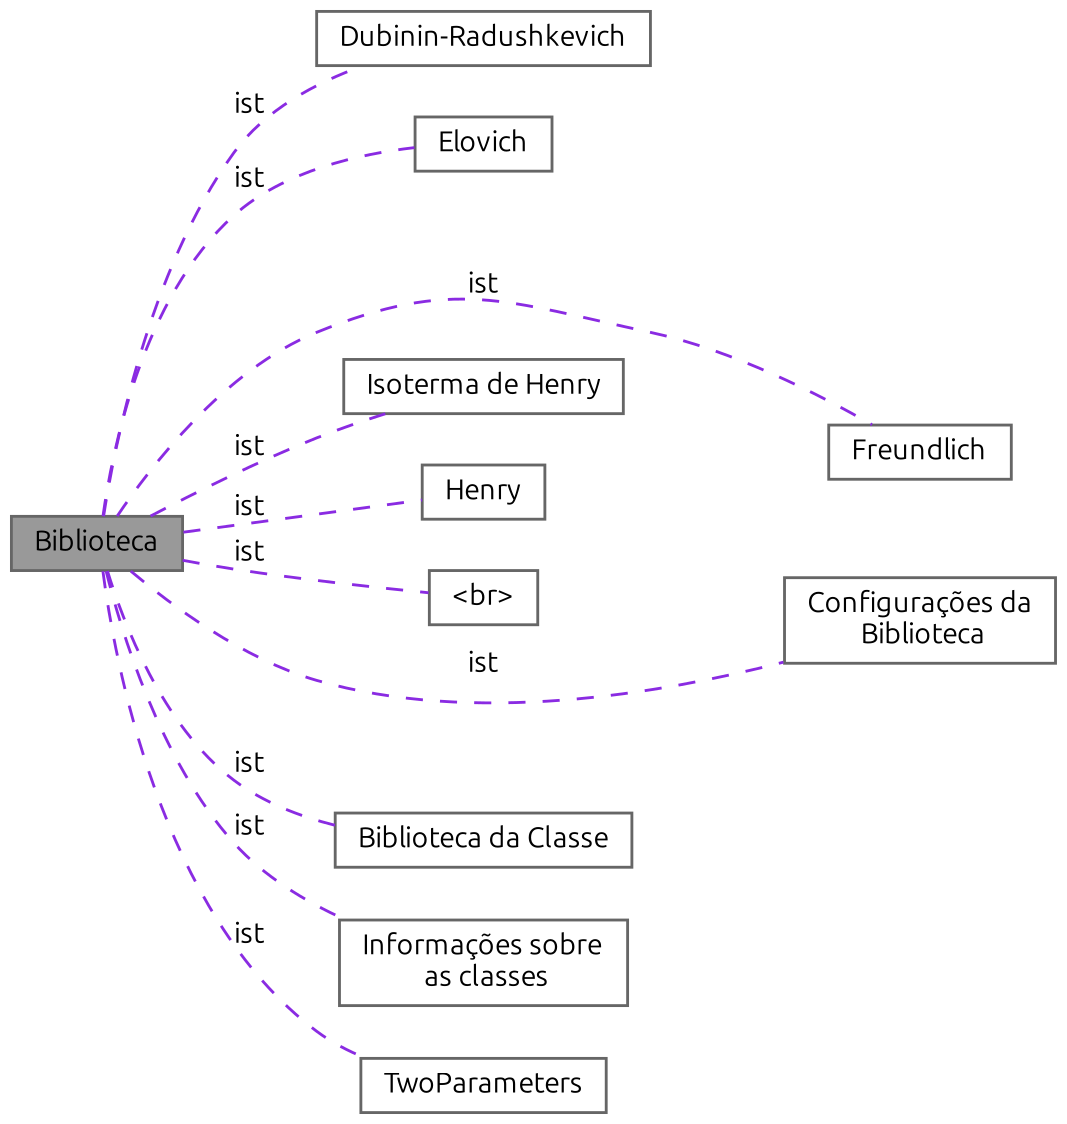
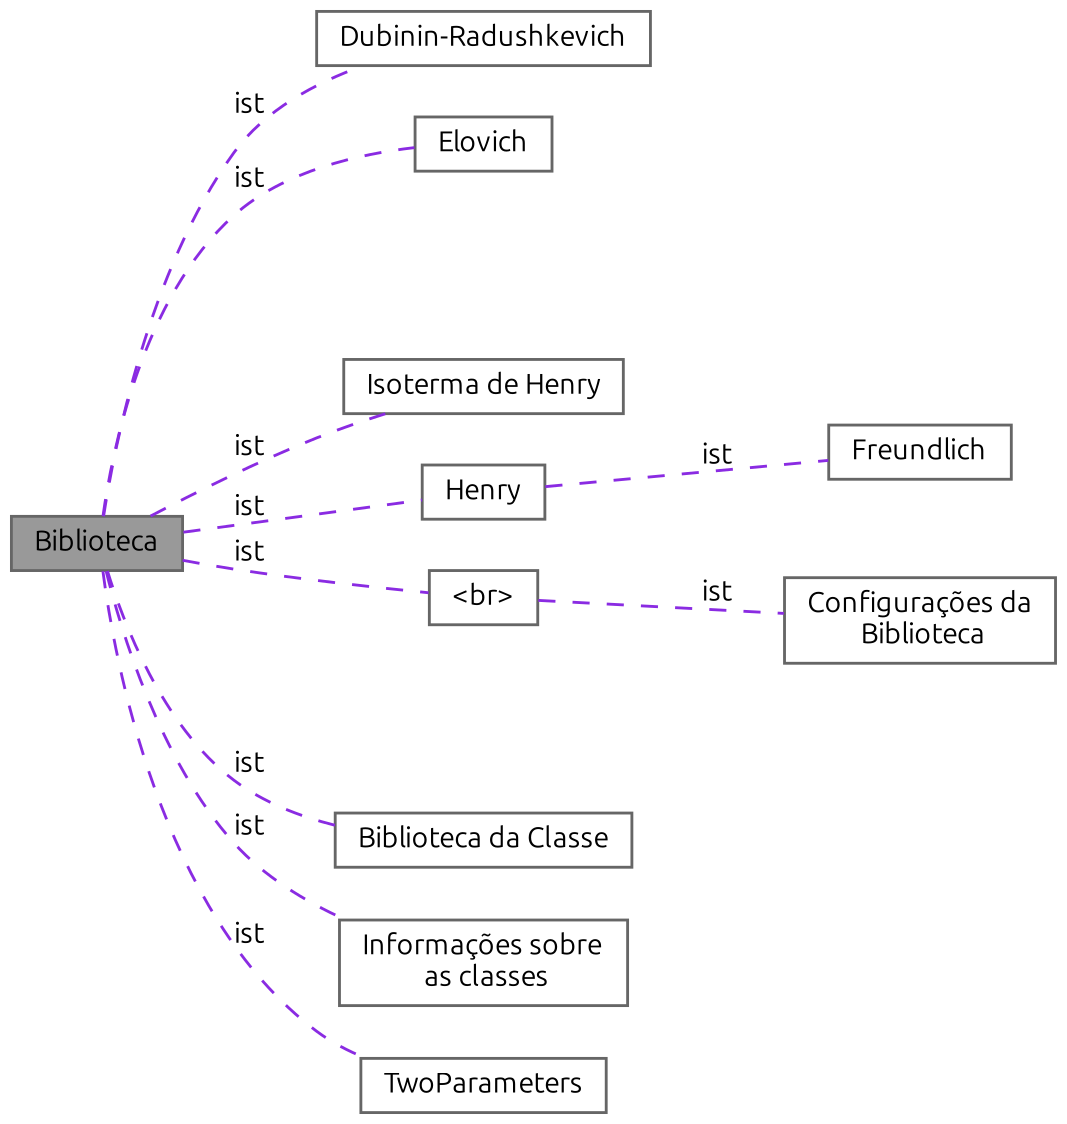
edge "Freundlich" -- "Biblioteca": now "Freundlich" -- "Henry"
edge "Biblioteca" -- "Configurações da Biblioteca": now "<br>" -- "Configurações da Biblioteca"
